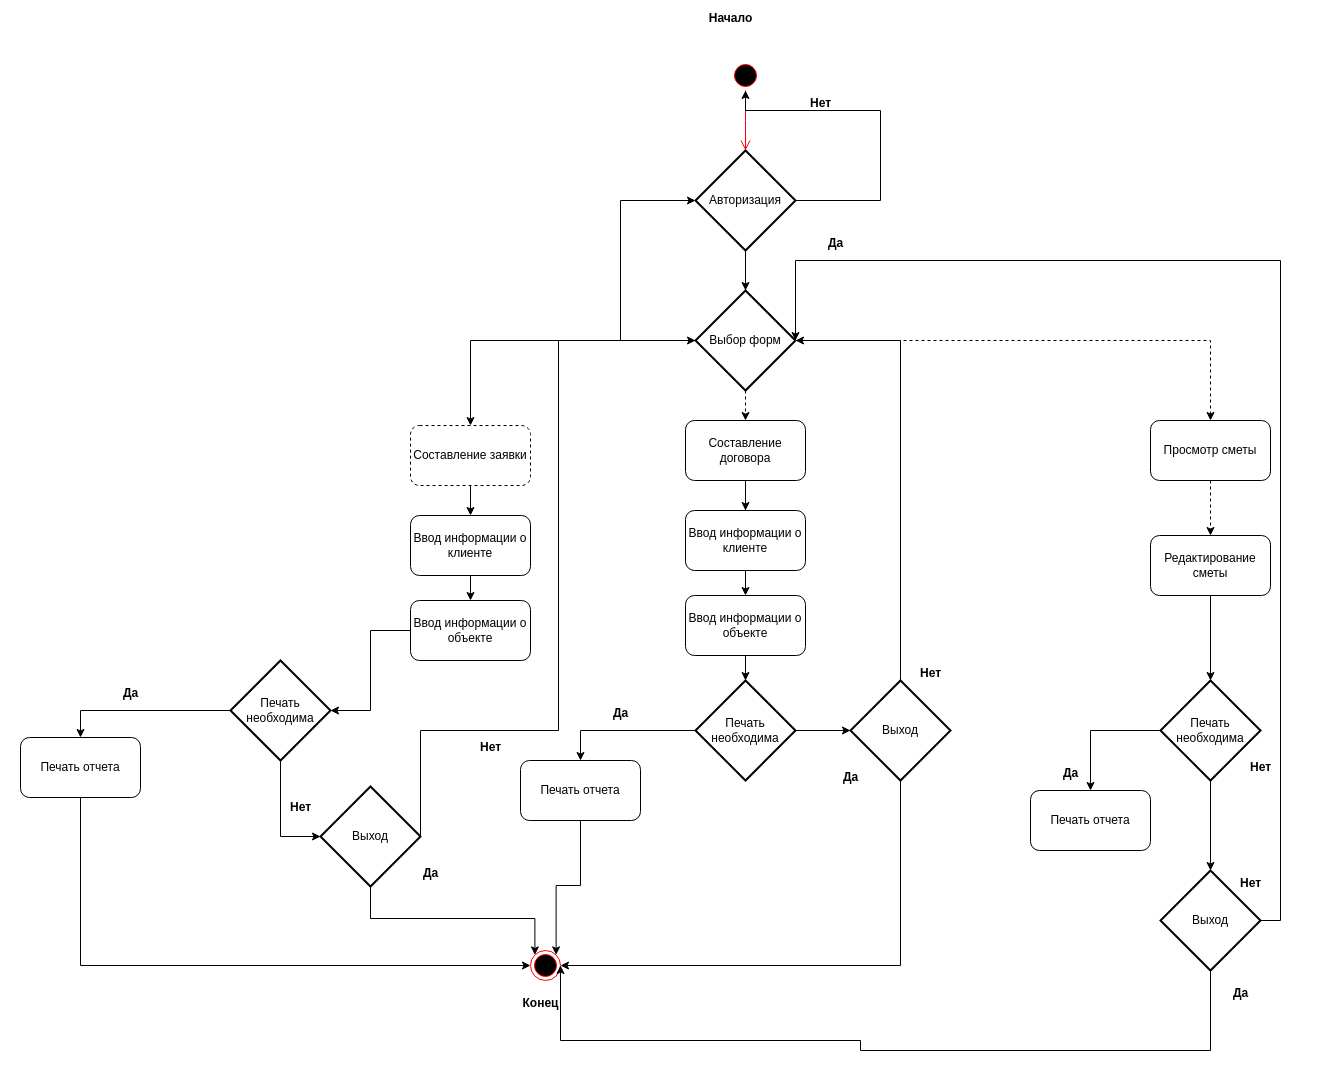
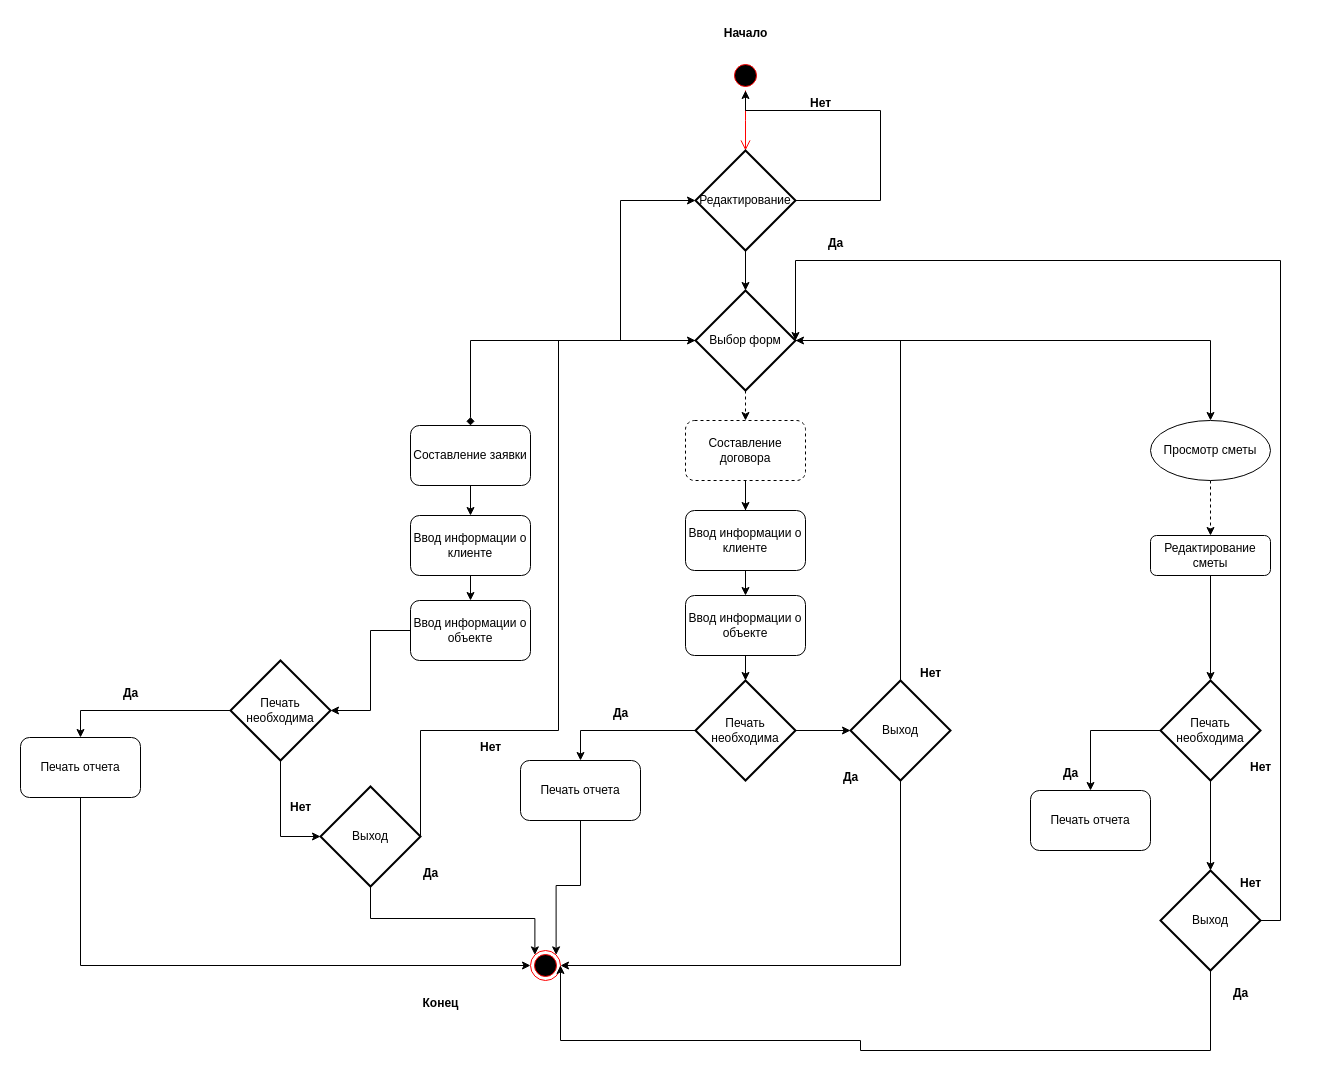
node "Начало": moved (731, 19) -> (746, 34)
node "Авторизация": label "Авторизация" -> "Редактирование"
edge "Выбор форм" -> "Просмотр сметы": style dashed -> solid
edge "Выбор форм" -> "Составление заявки": arrowhead classic -> diamond
node "Составление договора": style solid -> dashed
node "Просмотр сметы": shape rounded rectangle -> ellipse
node "Составление заявки": style dashed -> solid
node "Редактирование сметы": size 120x60 -> 120x40
node "Конец": moved (541, 1004) -> (441, 1004)
